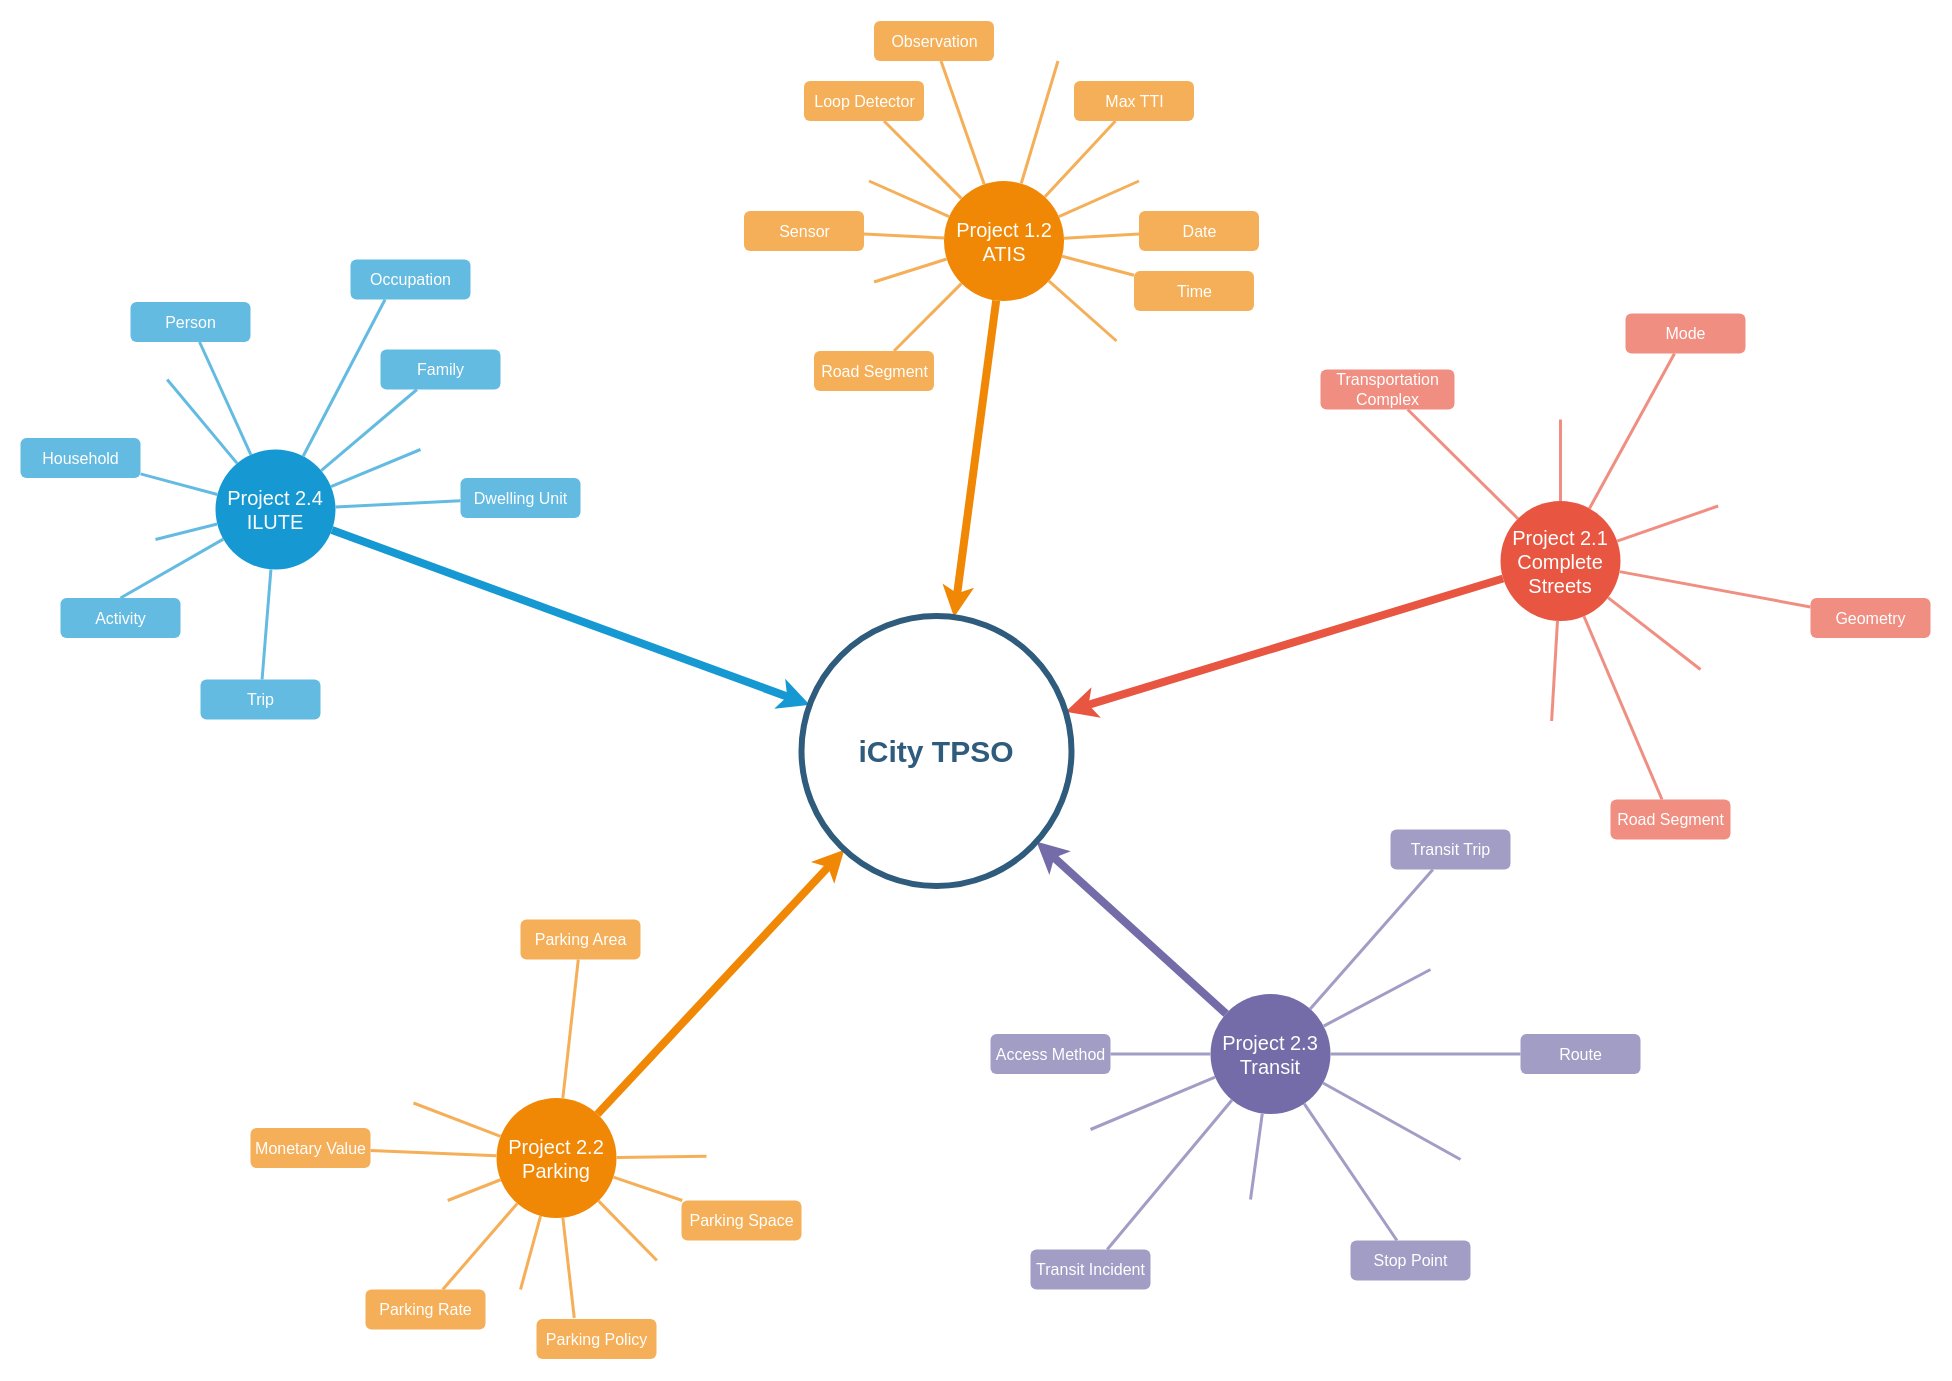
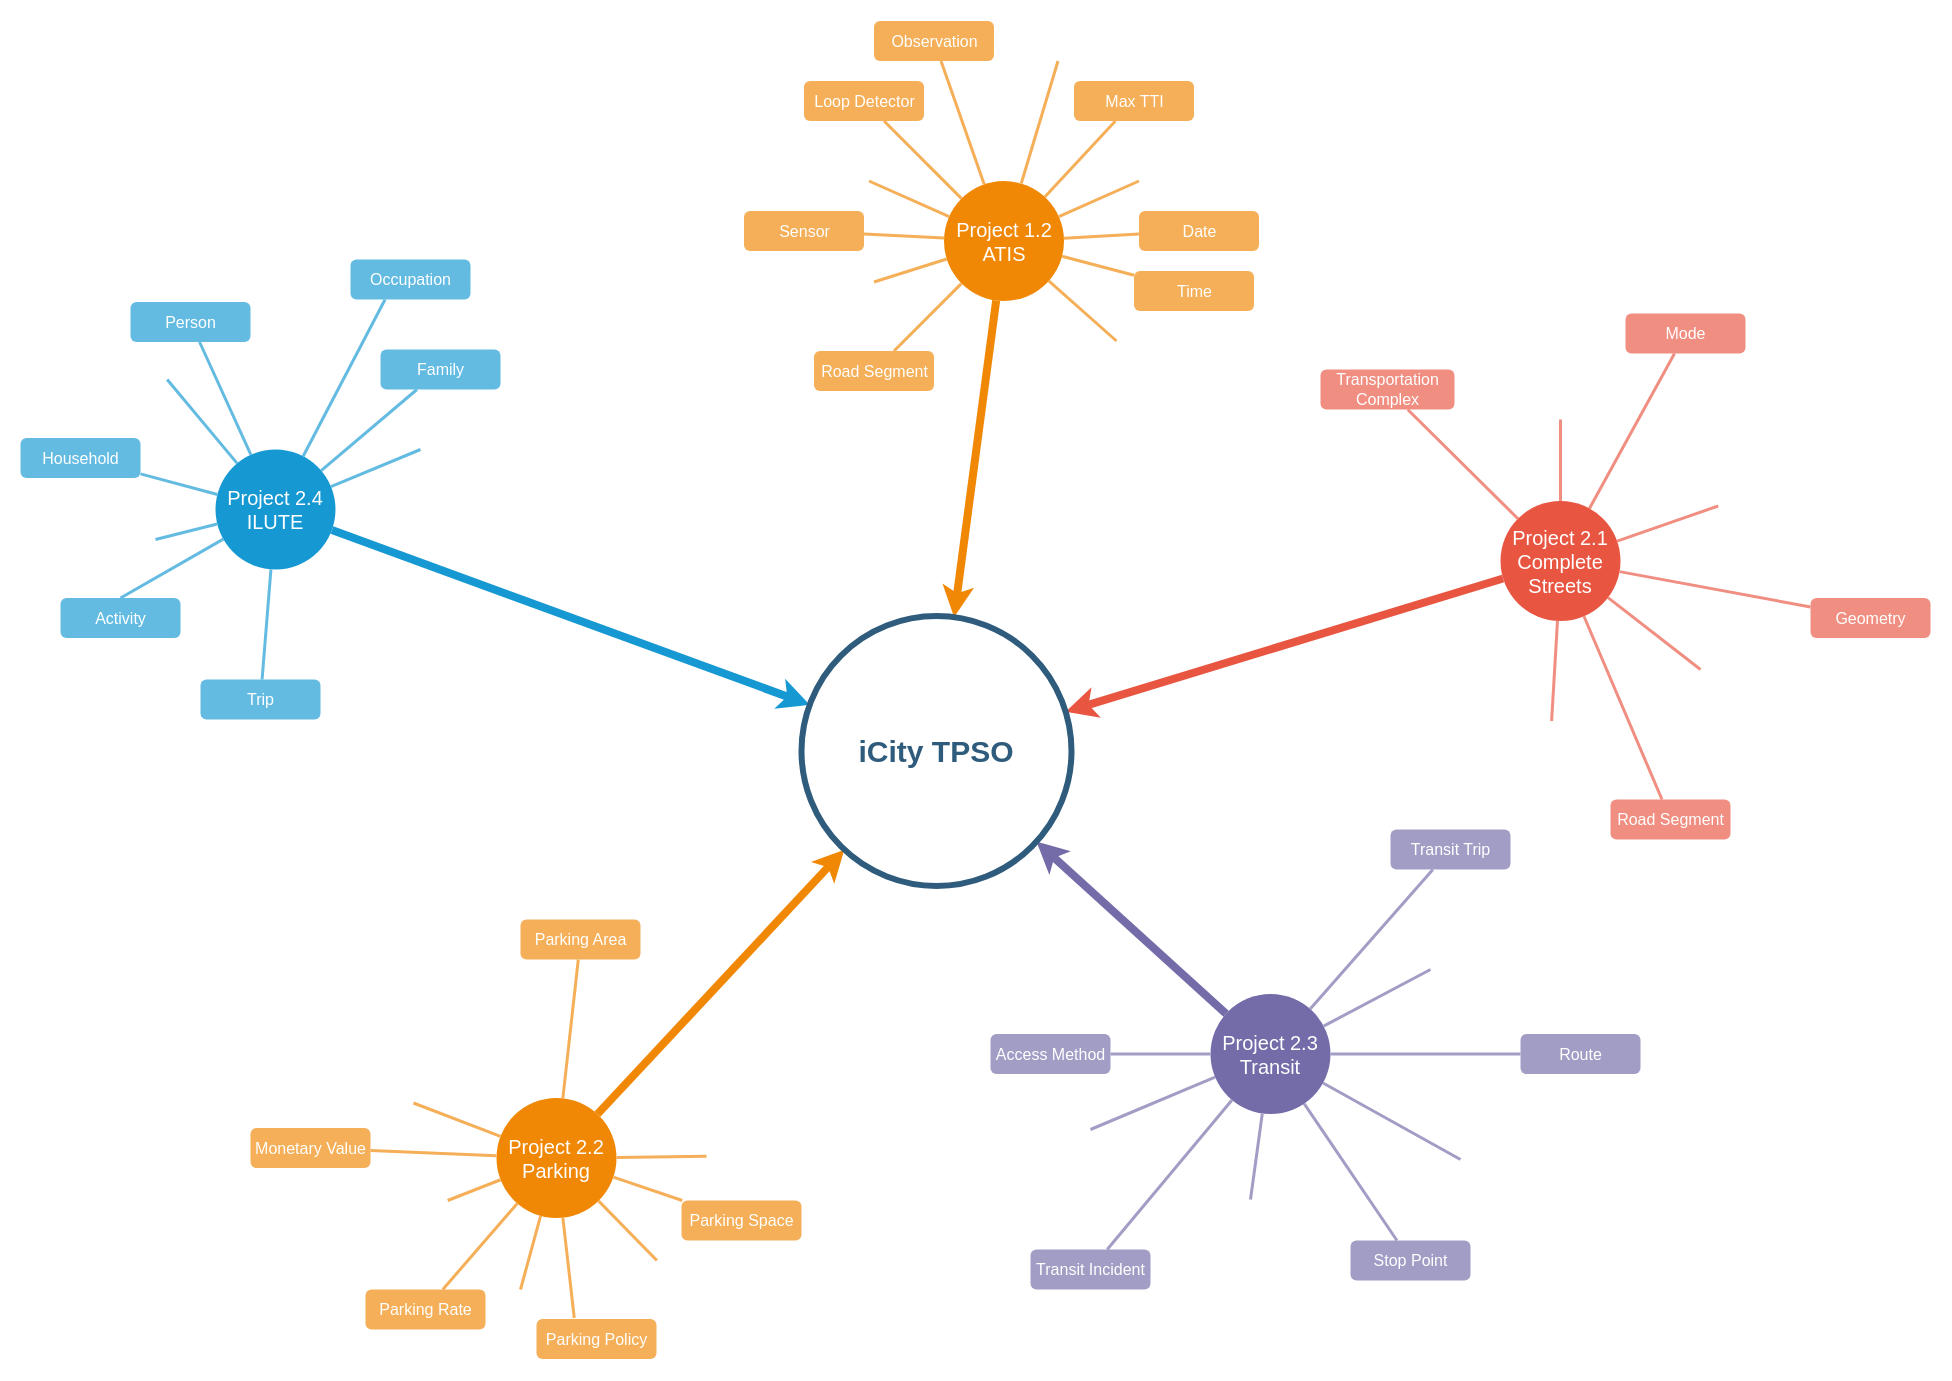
node "Dwelling Unit": removed
edge "Dwelling Unit" -- "Project 2.4 ILUTE": removed
